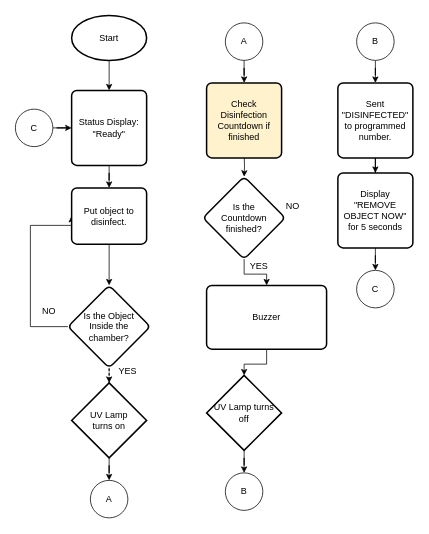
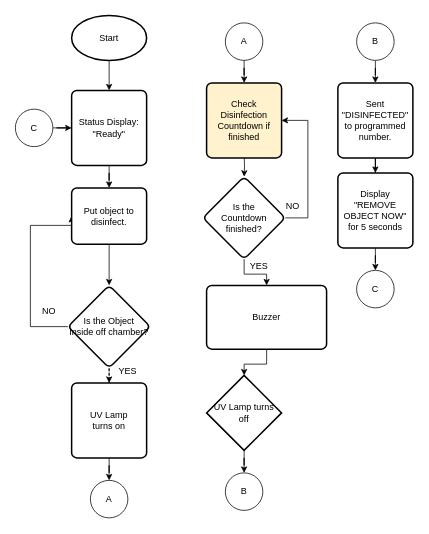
edge "Is the Countdown finished?" -> "Check Disinfection Countdown if finished": added
node "Is the Object Inside the chamber?": label "Is the Object Inside the chamber?" -> "Is the Object Inside off chamber?"
node "UV Lamp turns on": shape diamond -> rounded rectangle
